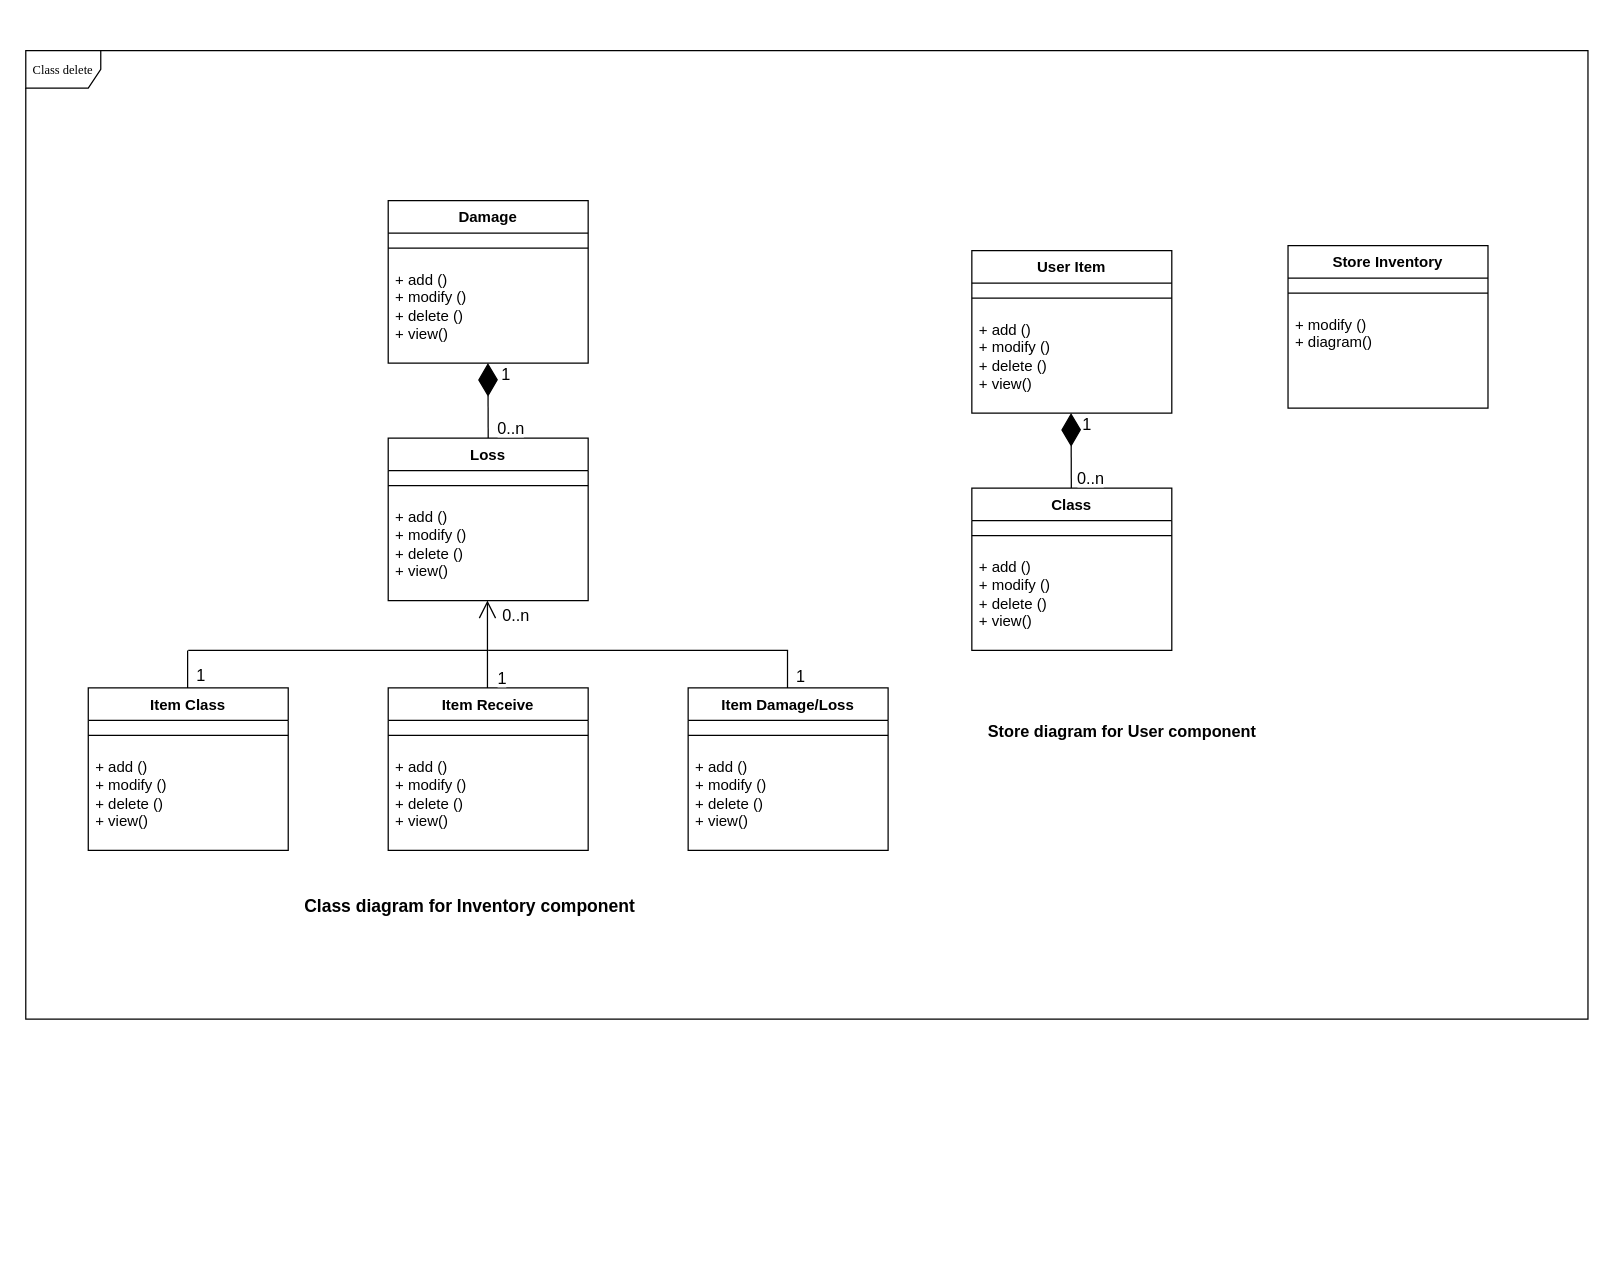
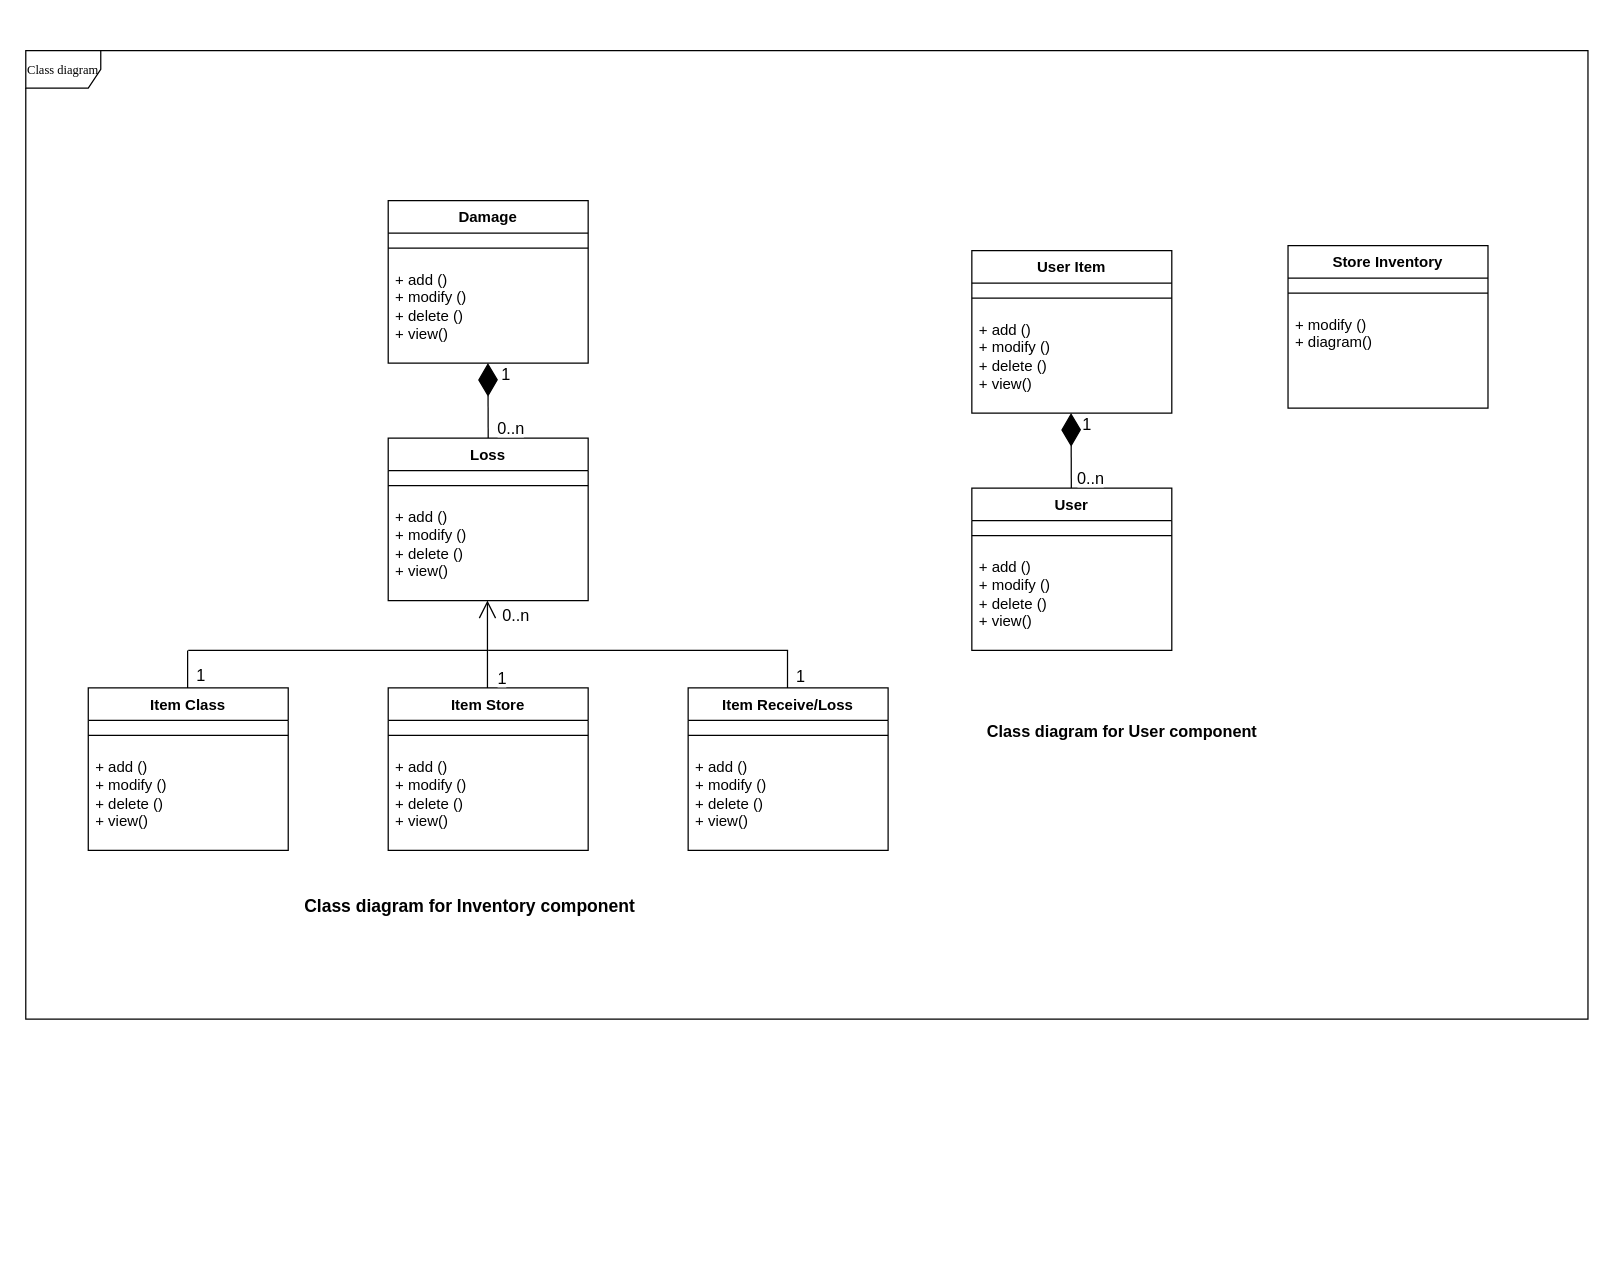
node "Class delete": label "Class delete" -> "Class diagram"
node "Class": label "Class" -> "User"
node "Item Receive": label "Item Receive" -> "Item Store"
node "Item Damage/Loss": label "Item Damage/Loss" -> "Item Receive/Loss"
node "Store diagram for User component": label "Store diagram for User component" -> "Class diagram for User component"
